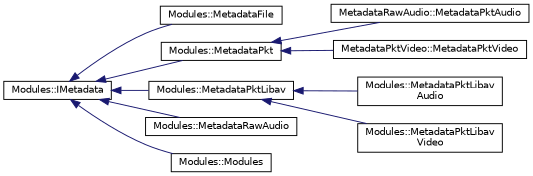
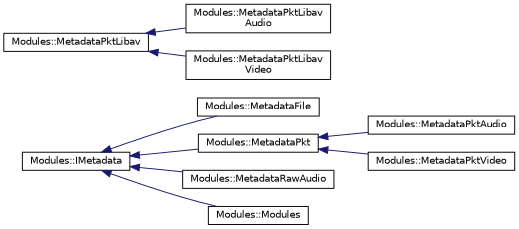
node "MetadataRawAudio::MetadataPktAudio": label "MetadataRawAudio::MetadataPktAudio" -> "Modules::MetadataPktAudio"
node "MetadataPktVideo::MetadataPktVideo": label "MetadataPktVideo::MetadataPktVideo" -> "Modules::MetadataPktVideo"
edge "Modules::MetadataPktLibav" -> "Modules::IMetadata": removed
